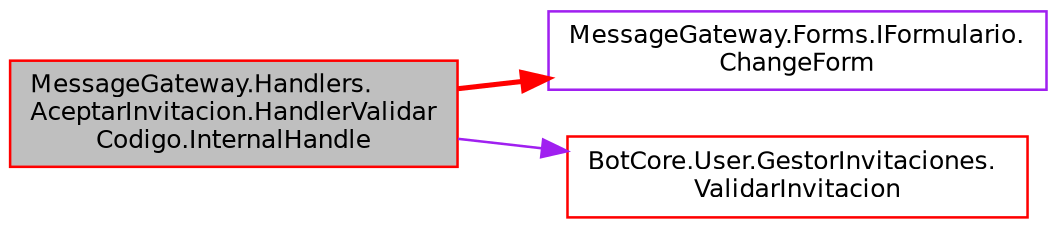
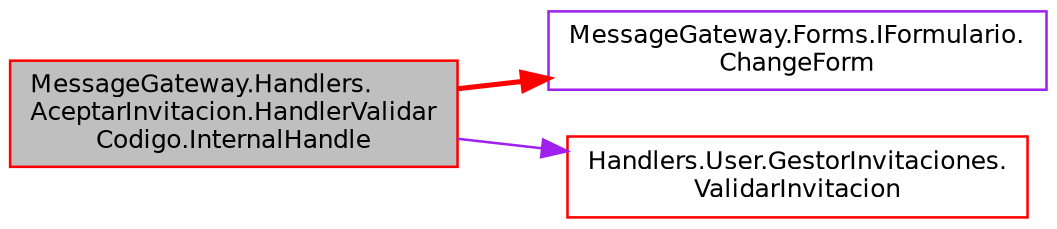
node "BotCore.User.GestorInvitaciones. ValidarInvitacion": label "BotCore.User.GestorInvitaciones. ValidarInvitacion" -> "Handlers.User.GestorInvitaciones. ValidarInvitacion"
